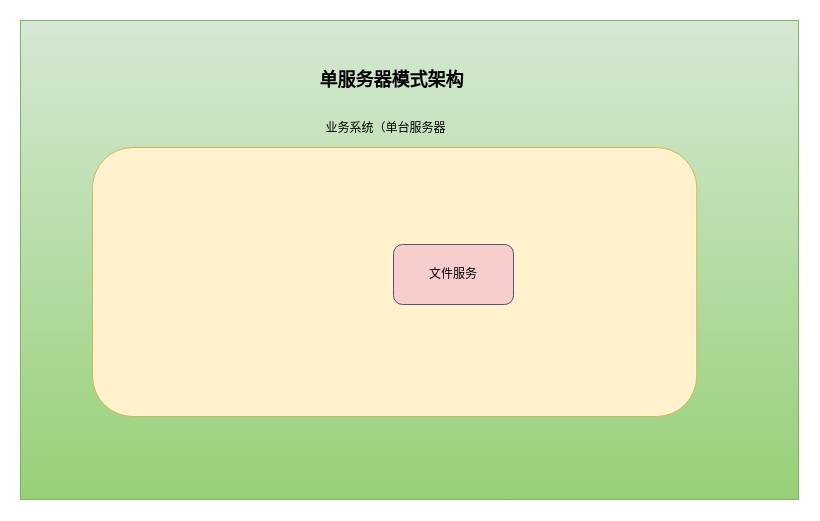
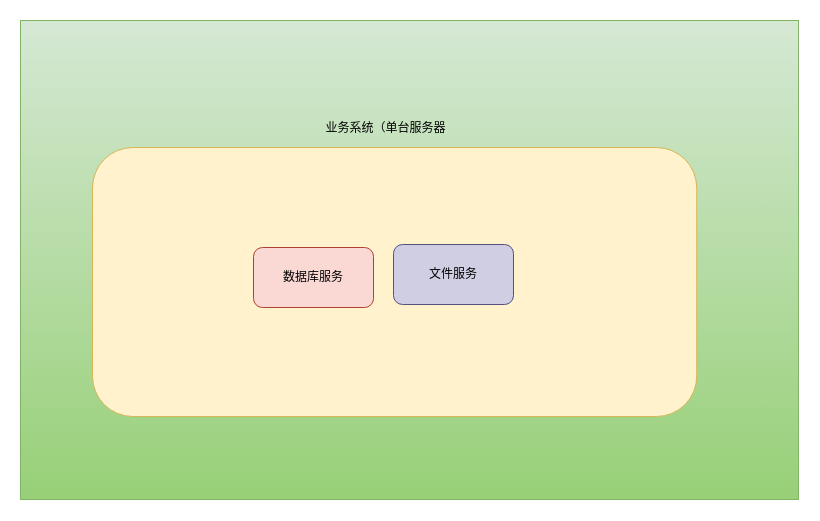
node "单服务器模式架构": removed
node "文件服务": fillcolor #f8cecc -> #d0cee2
node "数据库服务": added
